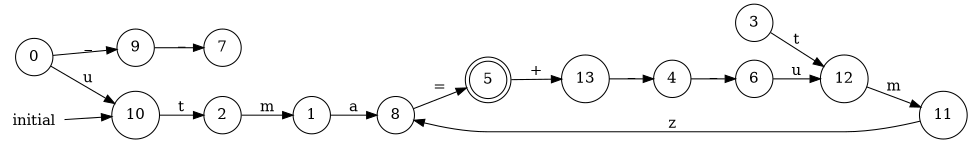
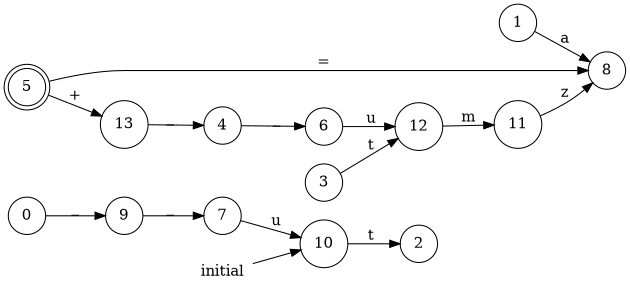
edge "0" -> "10": now "7" -> "10"
edge "8" -> "5": reversed
edge "2" -> "1": removed, label "m"
